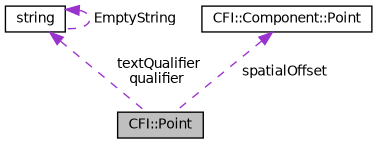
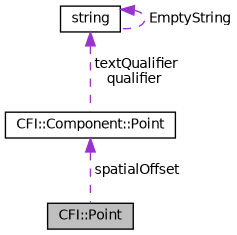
edge "CFI::Point" -> "string": now "CFI::Component::Point" -> "string"
